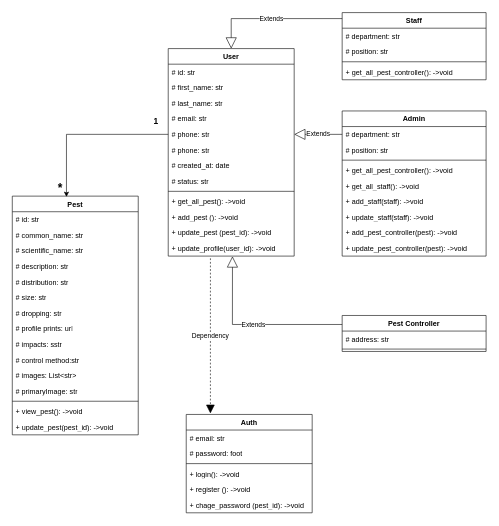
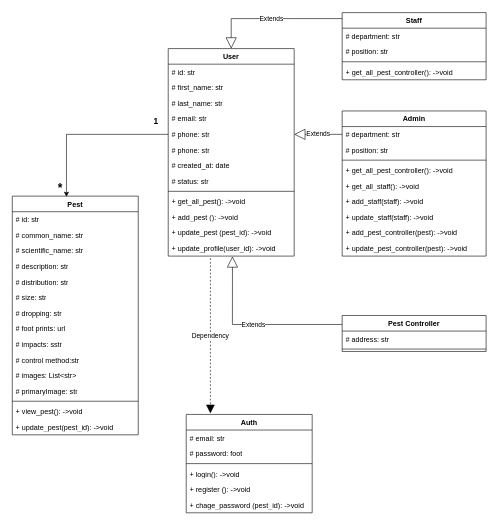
node "# profile prints: url": label "# profile prints: url" -> "# foot prints: url"
